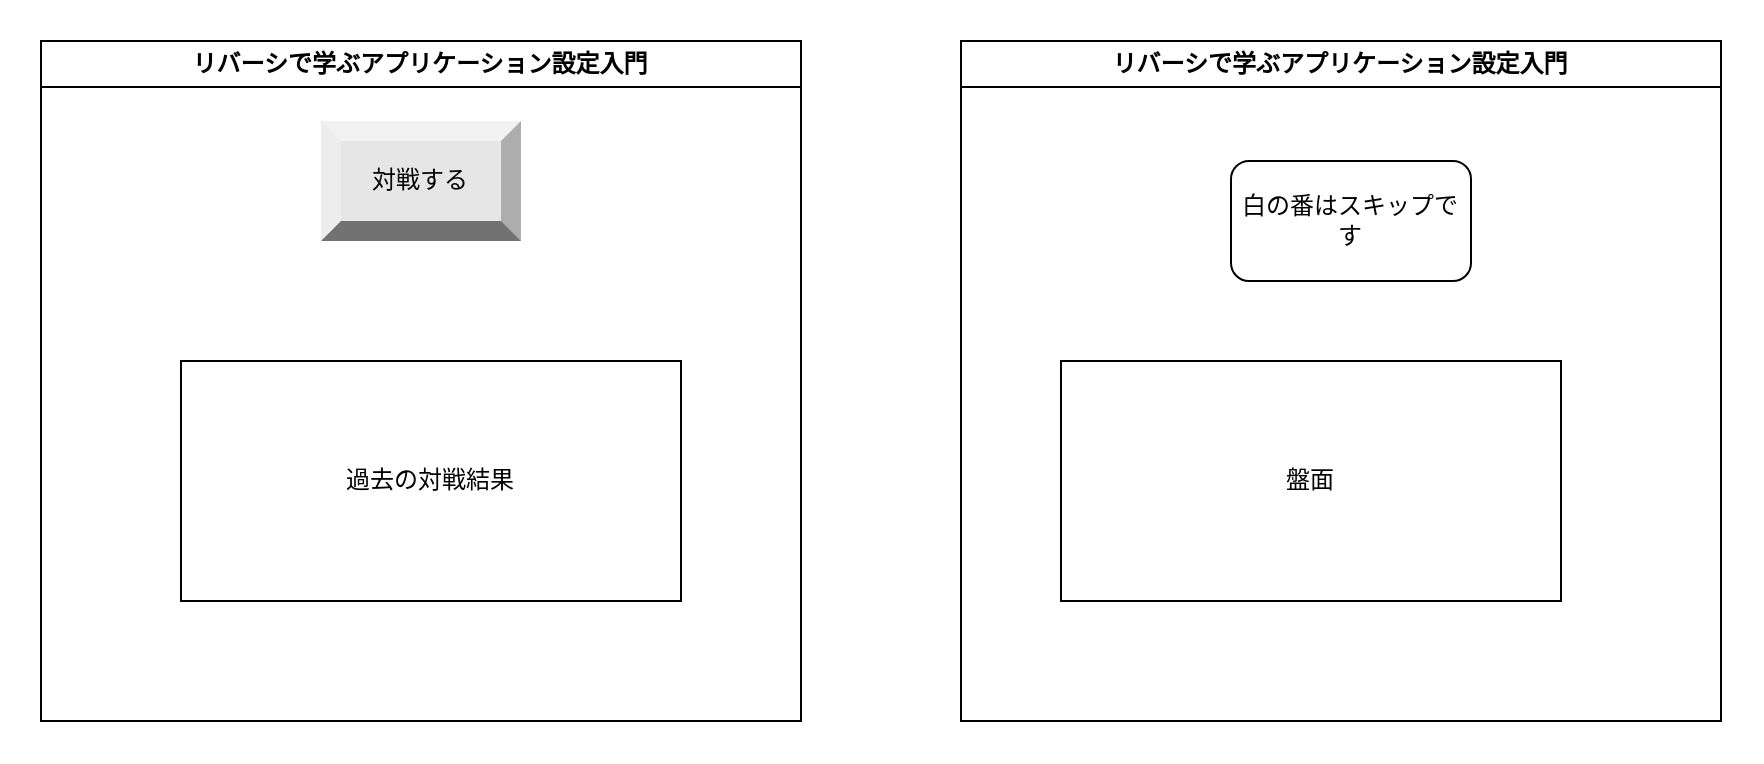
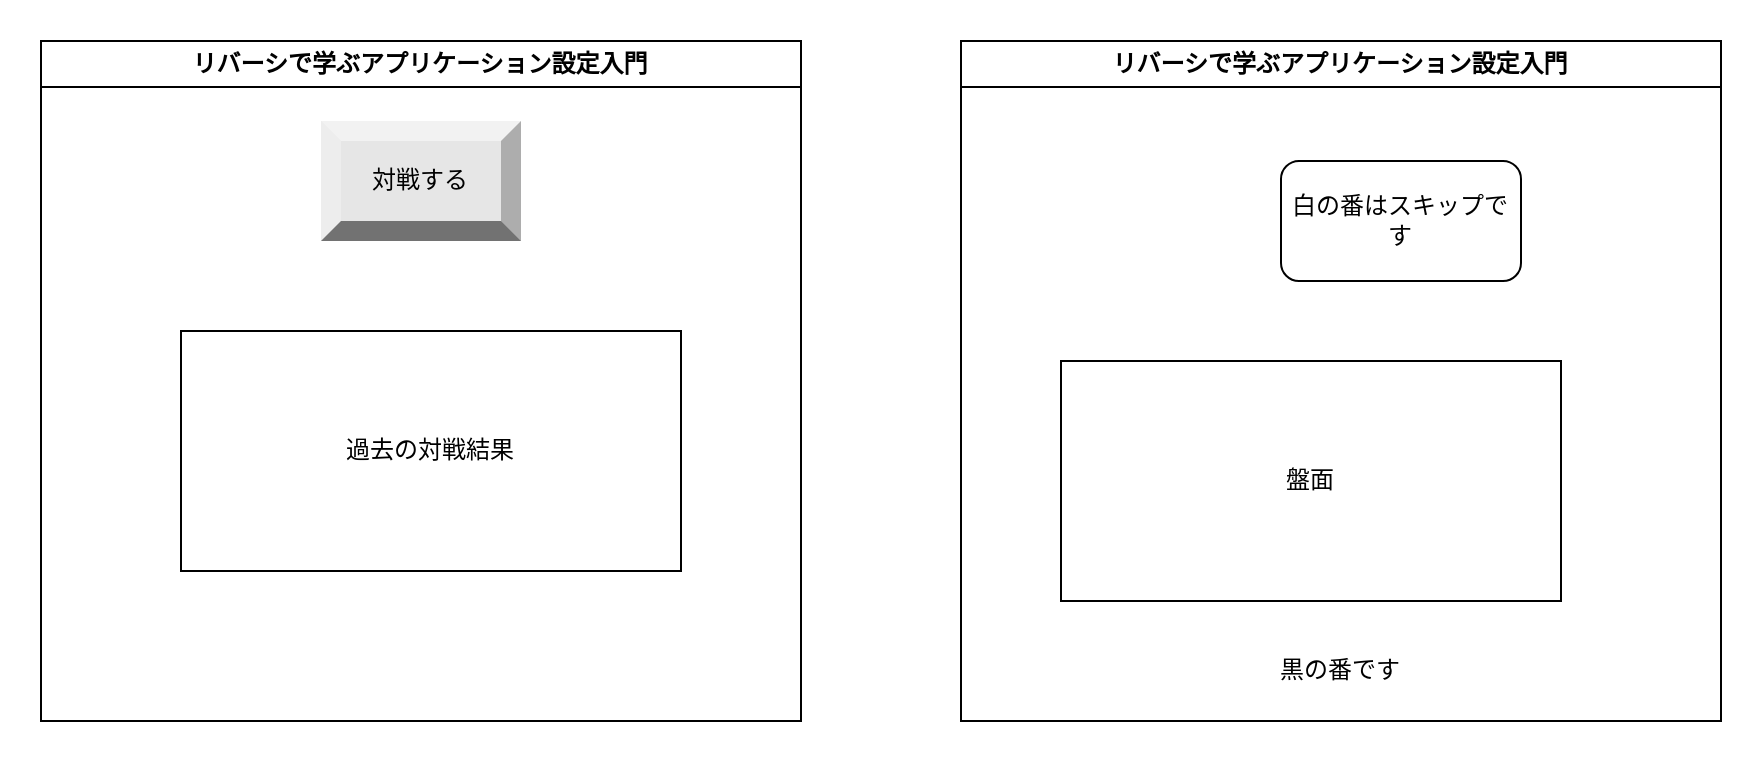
node "白の番はスキップです": moved (1351, 221) -> (1401, 221)
node "過去の対戦結果": moved (431, 481) -> (431, 451)
node "黒の番です": added
